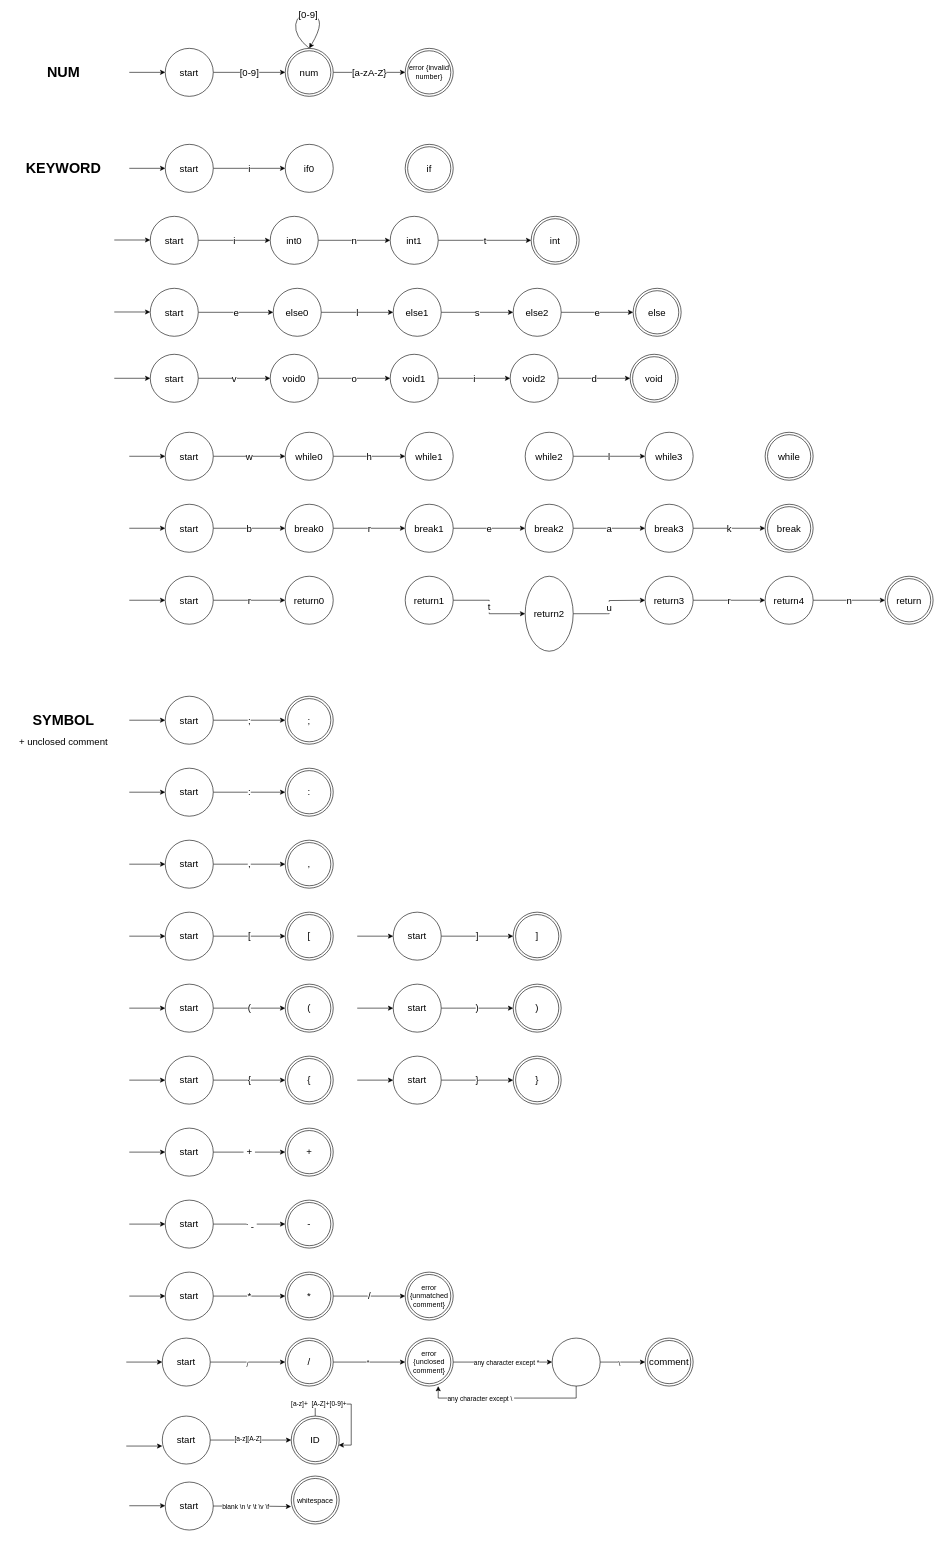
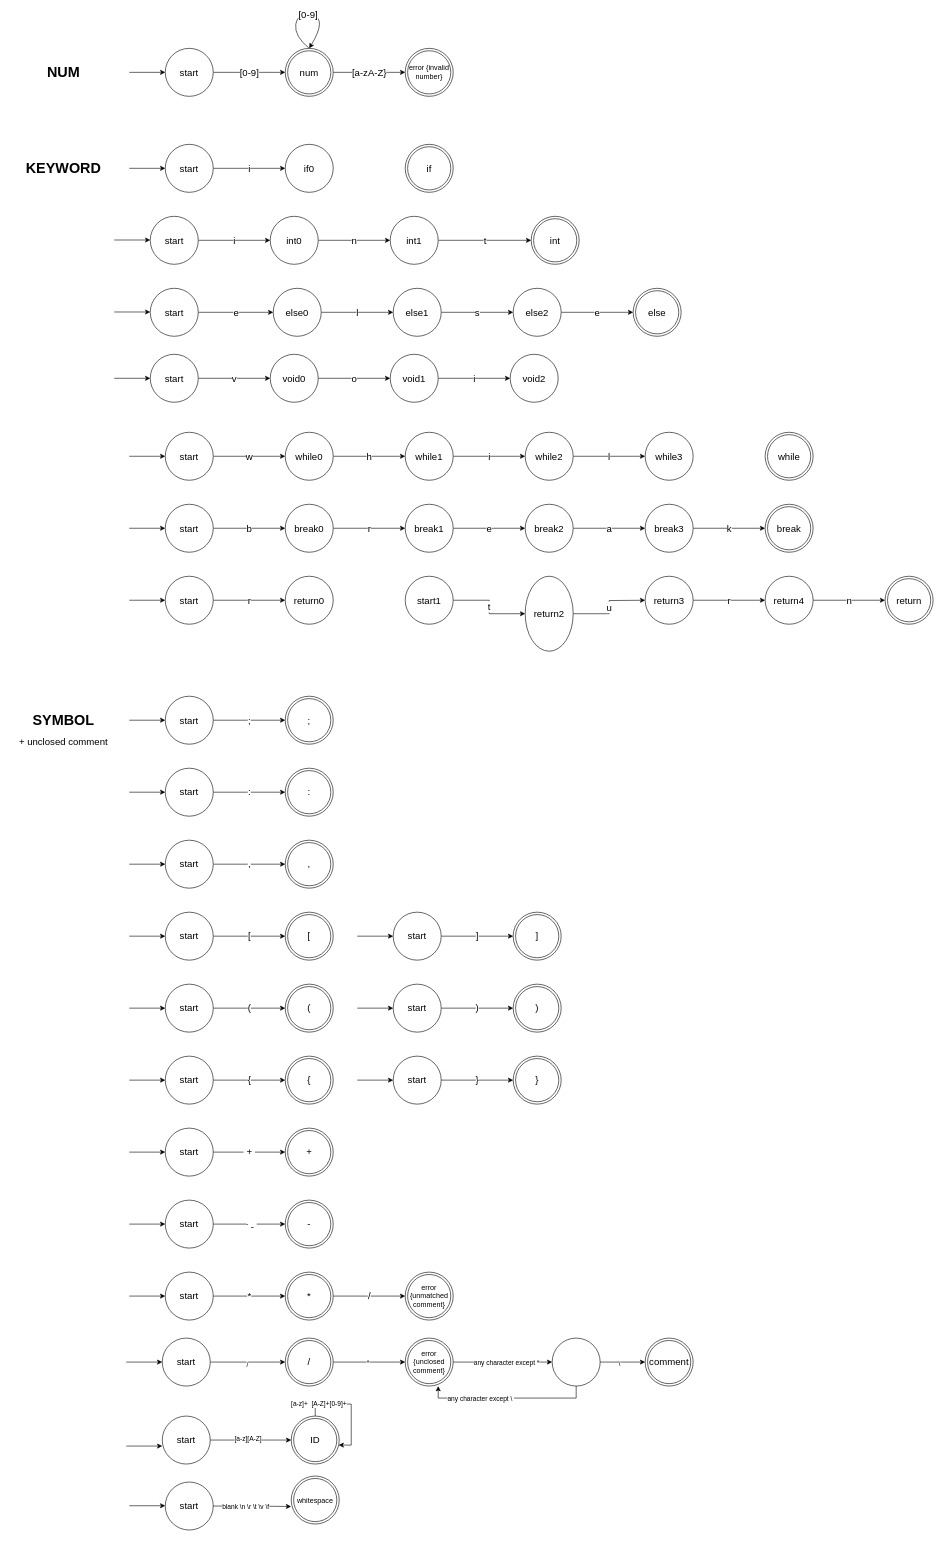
edge "void2" -> "void": removed, label "d"
node "void": removed
edge "while1" -> "while2": added, label "i"
node "return1": label "return1" -> "start1"
